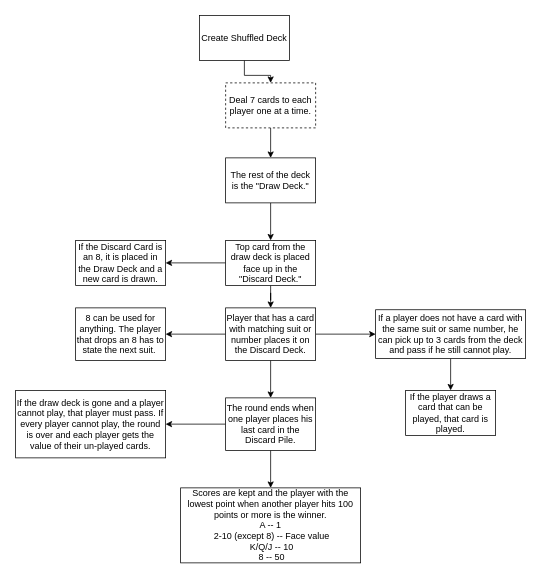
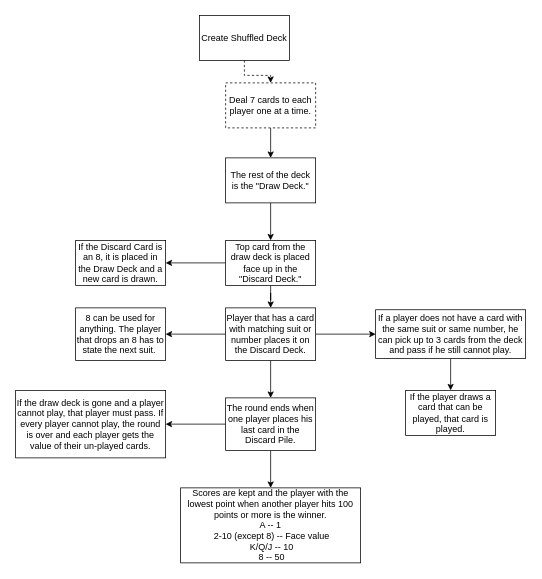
edge "Create Shuffled Deck" -> "Deal 7 cards to each player one at a time.": style solid -> dashed
